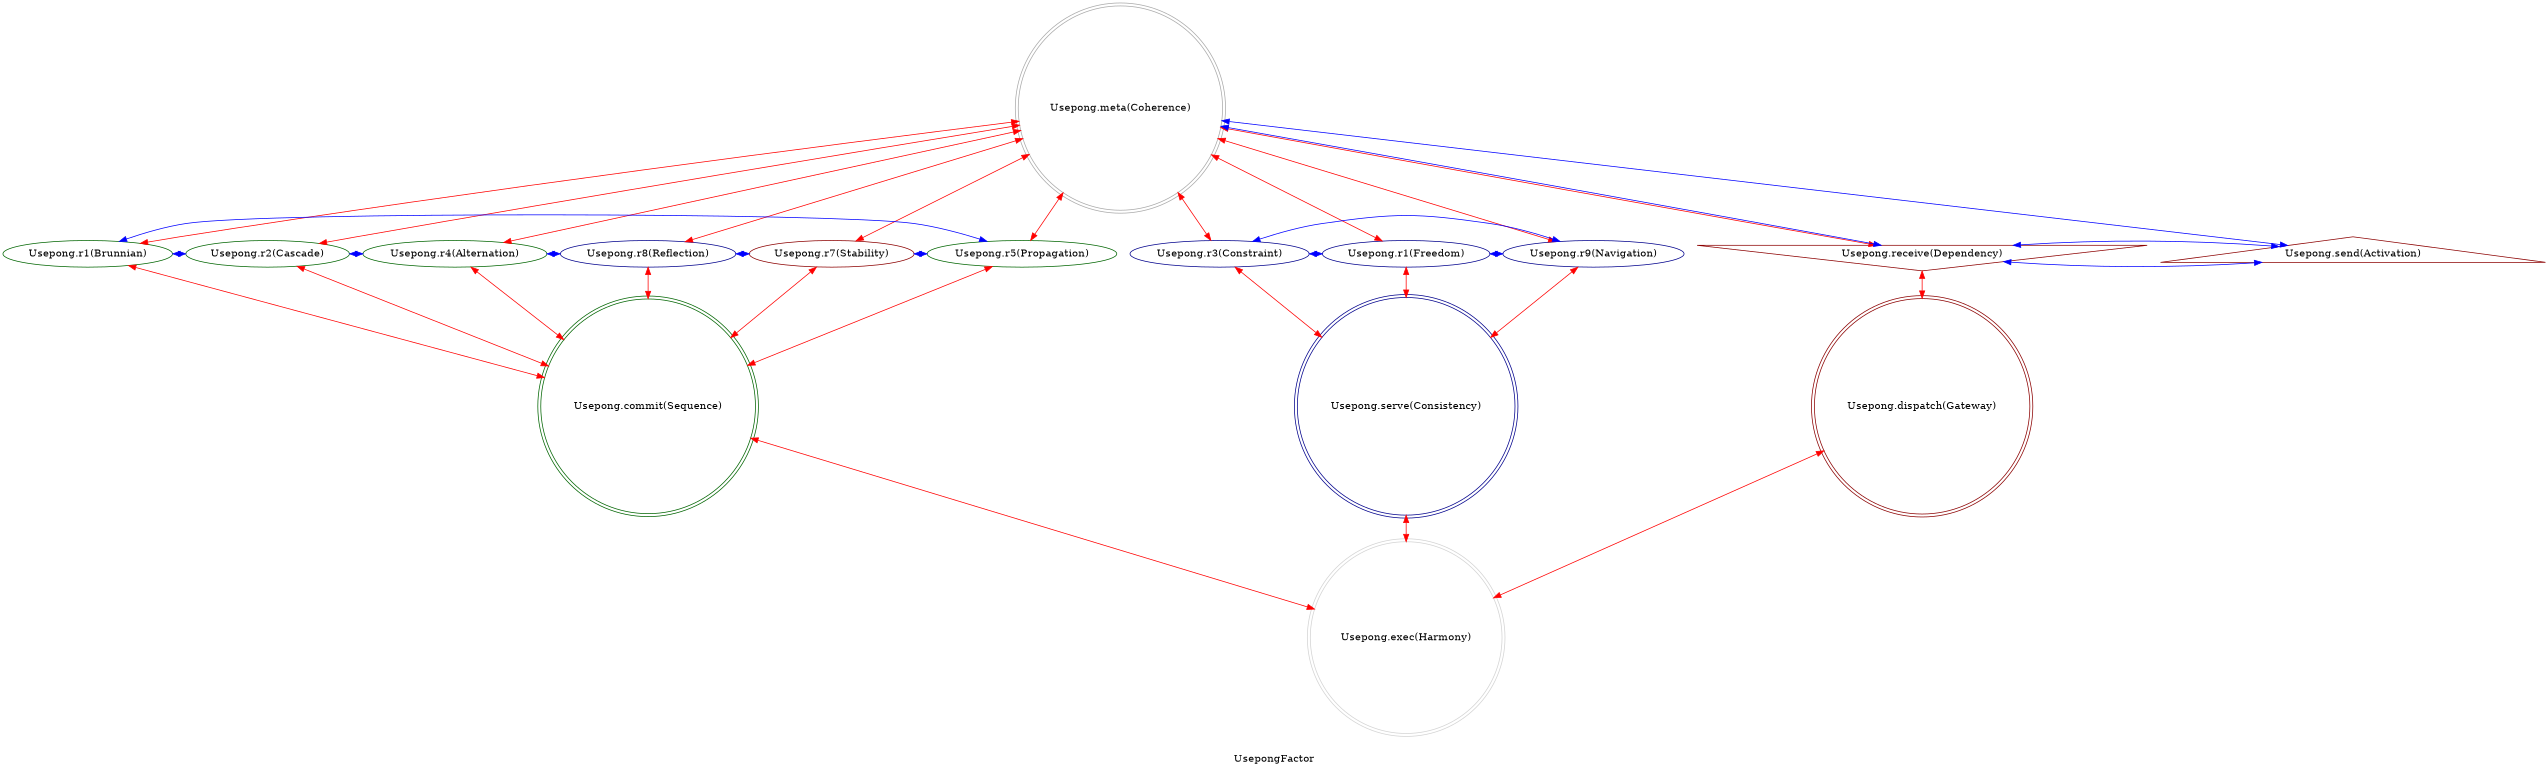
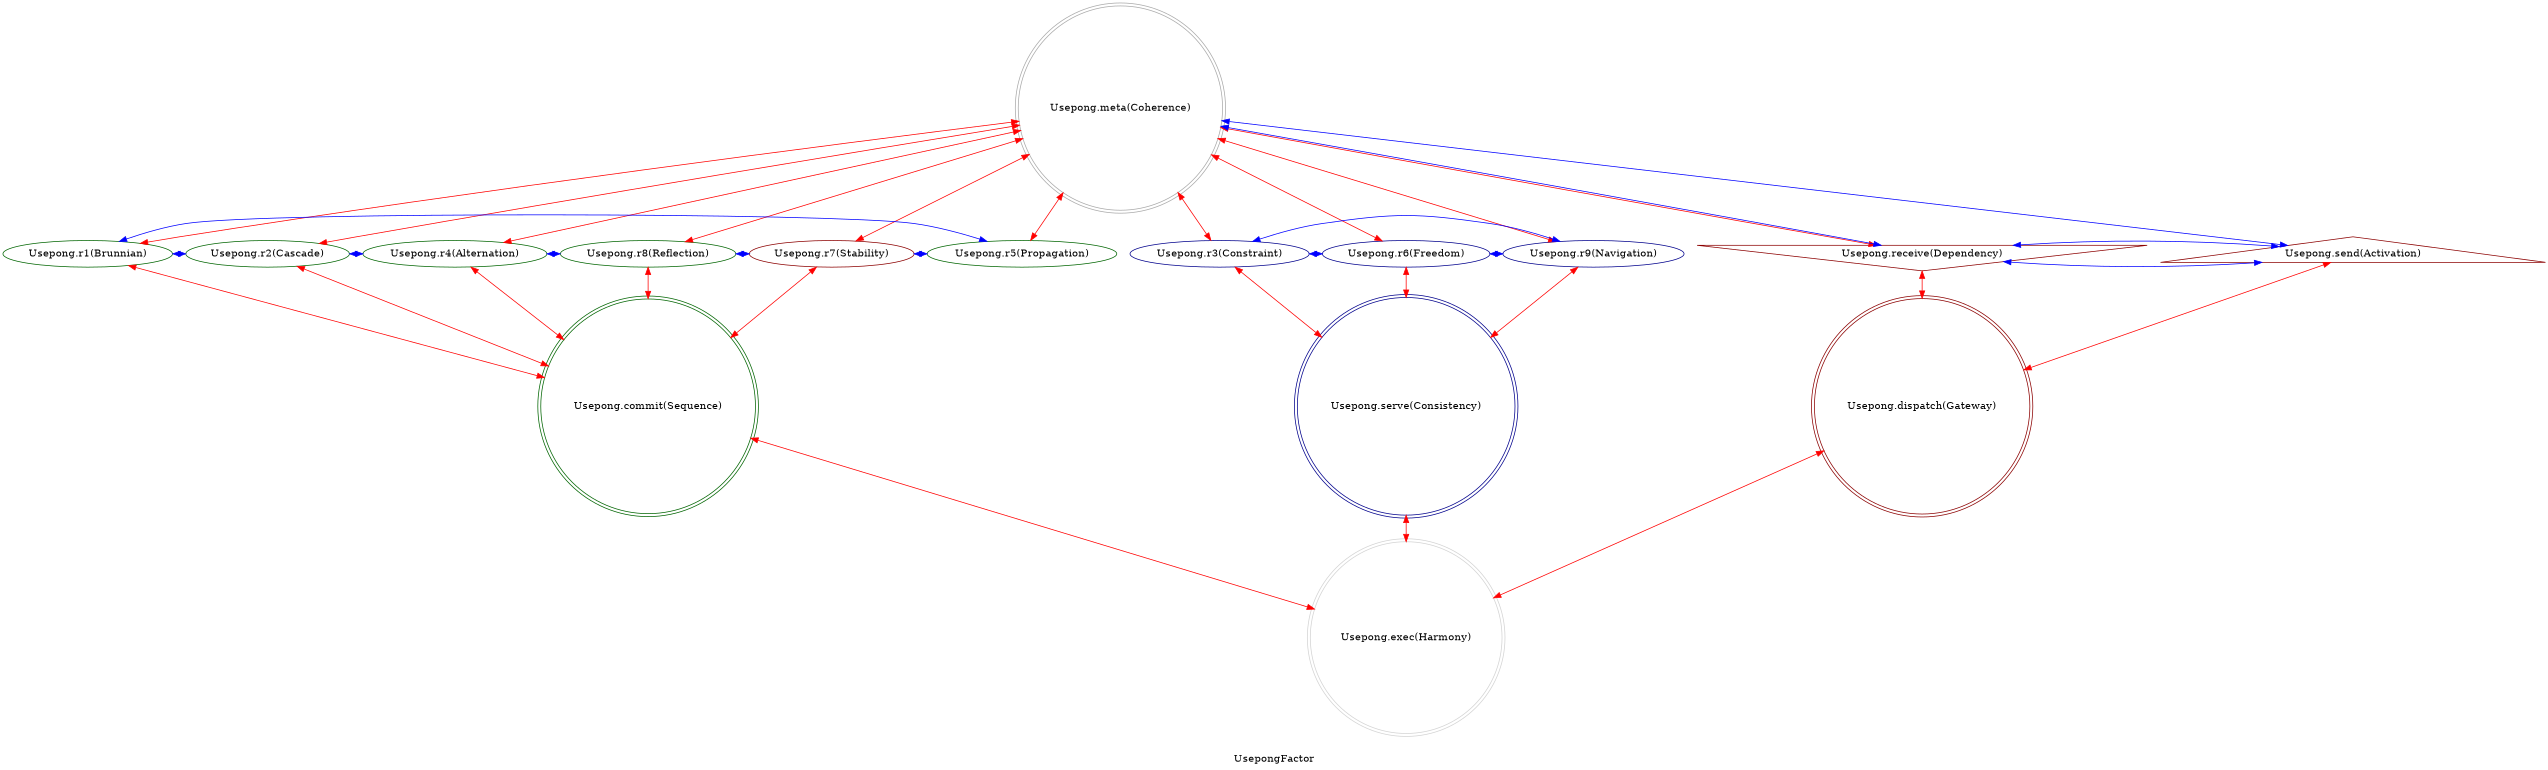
node "Usepong.r8(Reflection)": color darkblue -> darkgreen
node "Usepong.r1(Freedom)": label "Usepong.r1(Freedom)" -> "Usepong.r6(Freedom)"
edge "Usepong.r5(Propagation)" -- "Usepong.commit(Sequence)": removed
edge "Usepong.send(Activation)" -- "Usepong.dispatch(Gateway)": added
